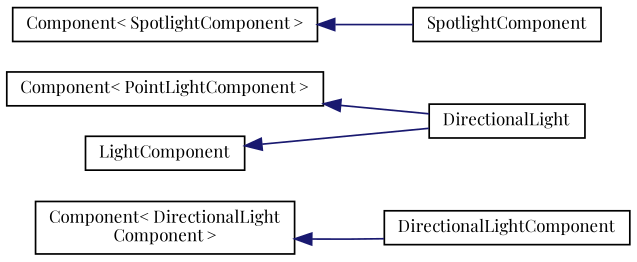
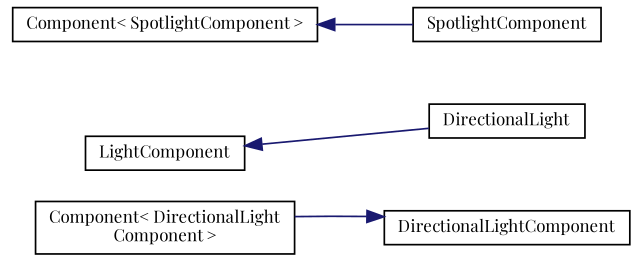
node "Component< PointLightComponent >": removed
edge "DirectionalLightComponent" -> "Component< DirectionalLight Component >": reversed
